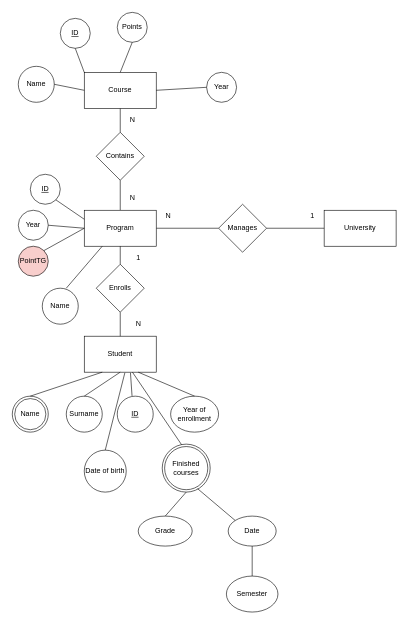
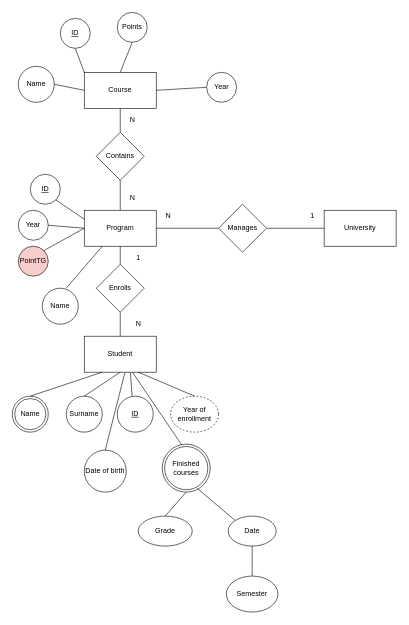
node "Year of enrollment": style solid -> dashed
